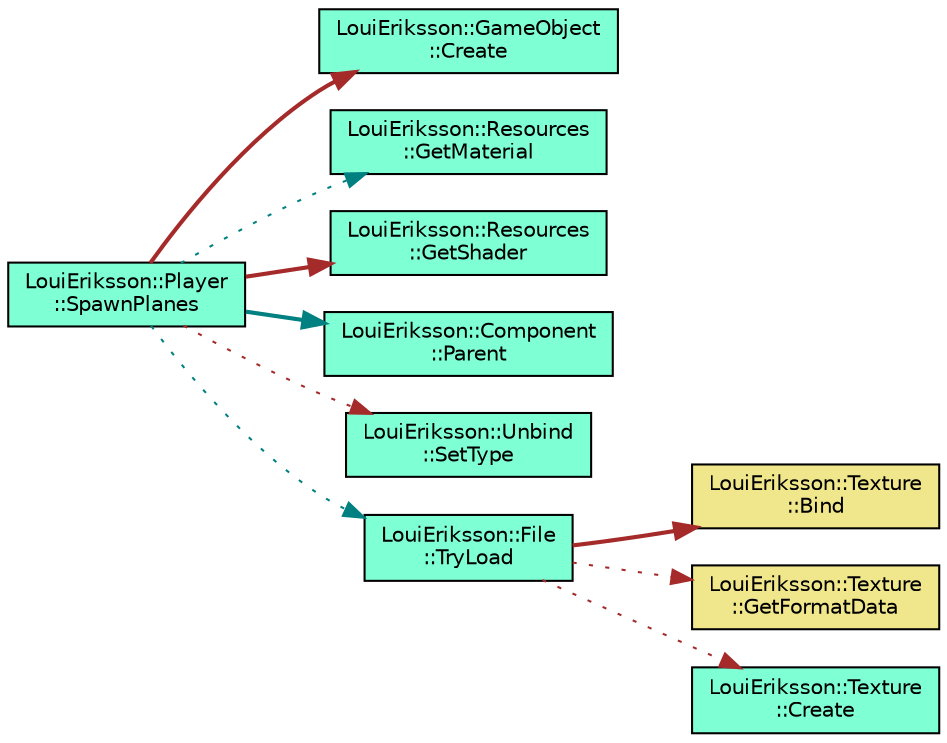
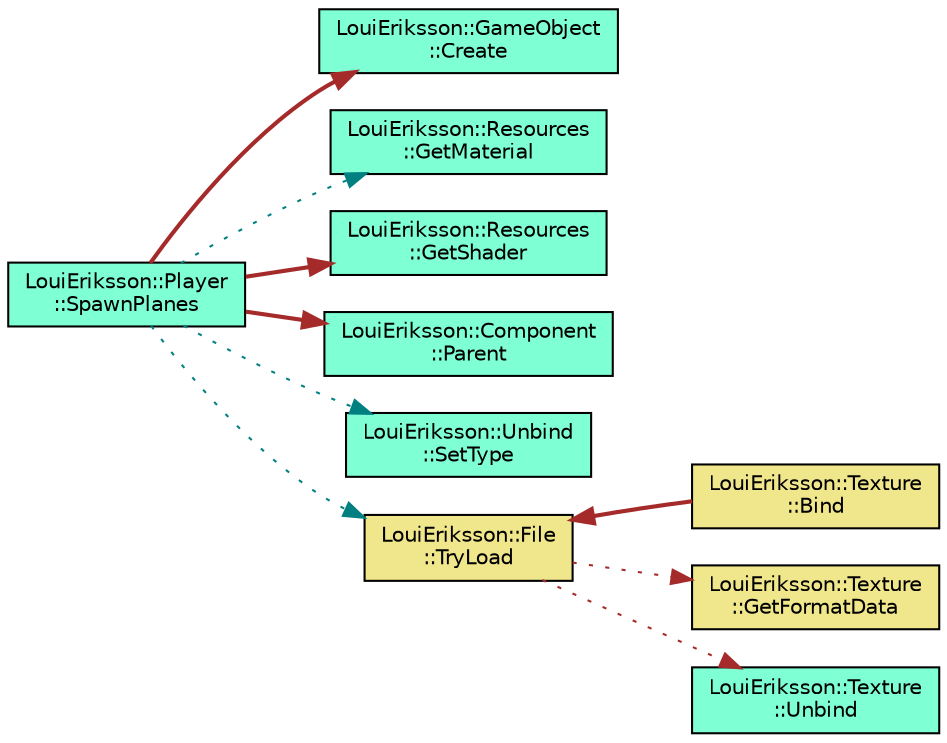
edge "LouiEriksson::Player ::SpawnPlanes" -> "LouiEriksson::Component ::Parent": color teal -> brown
edge "LouiEriksson::Player ::SpawnPlanes" -> "LouiEriksson::Unbind ::SetType": color brown -> teal
edge "LouiEriksson::File ::TryLoad" -> "LouiEriksson::Texture ::Bind": reversed
node "LouiEriksson::File ::TryLoad": fillcolor aquamarine -> khaki
node "LouiEriksson::Texture ::Create": label "LouiEriksson::Texture ::Create" -> "LouiEriksson::Texture ::Unbind"
